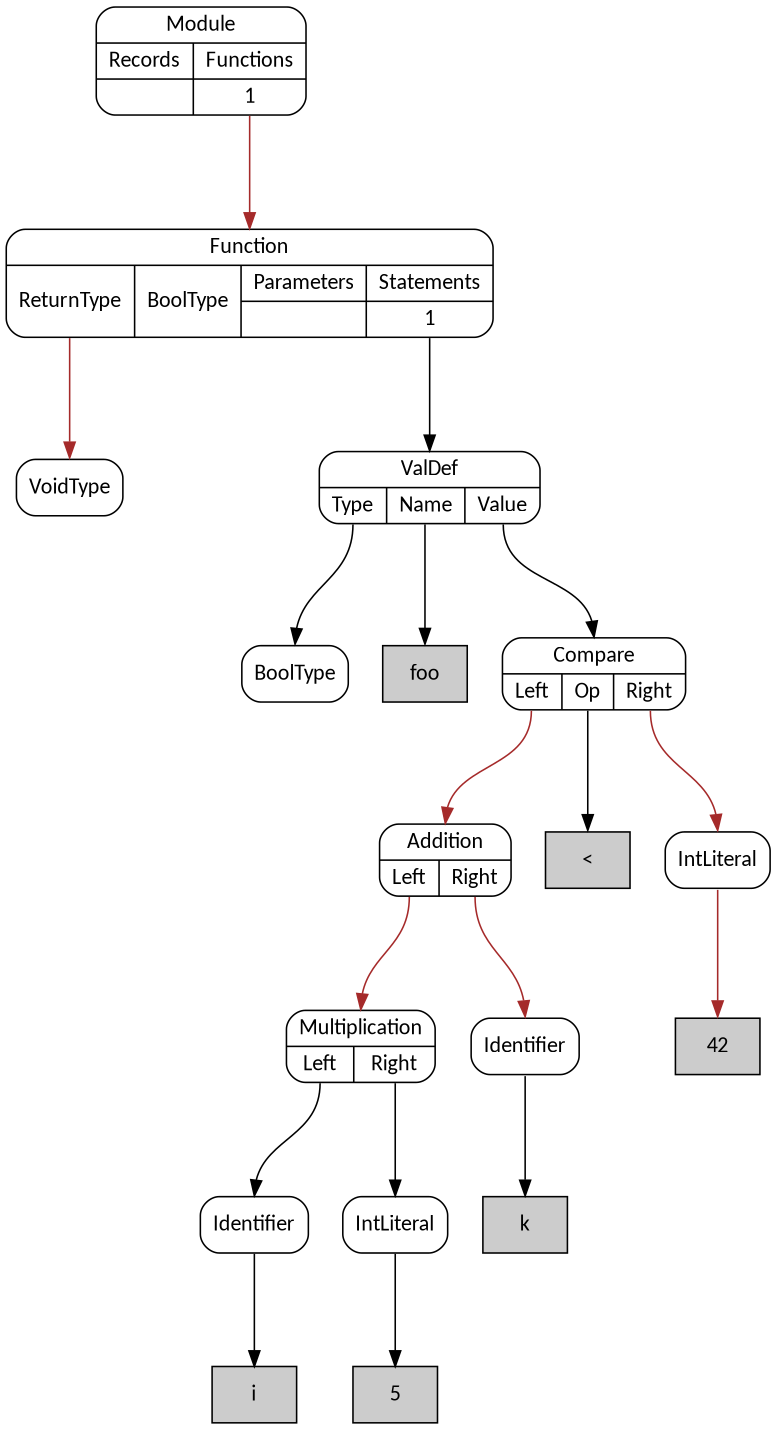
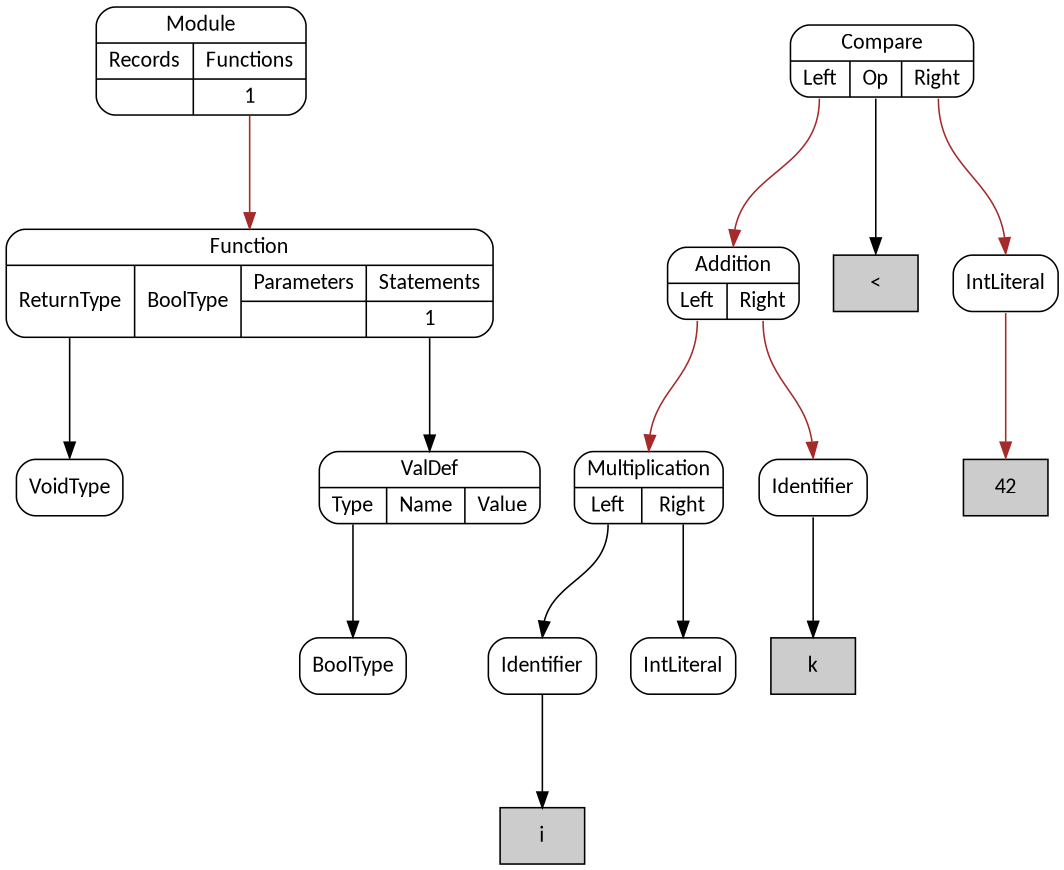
edge "Function" -> "VoidType": color brown -> black
edge "ValDef" -> "Compare": removed
node "foo": removed
node "5": removed
